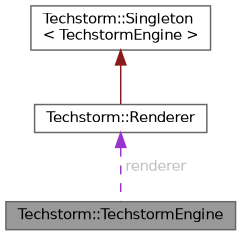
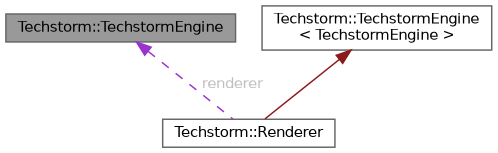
node "Techstorm::Singleton < TechstormEngine >": label "Techstorm::Singleton < TechstormEngine >" -> "Techstorm::TechstormEngine < TechstormEngine >"
edge "Techstorm::TechstormEngine" -> "Techstorm::Renderer": reversed
